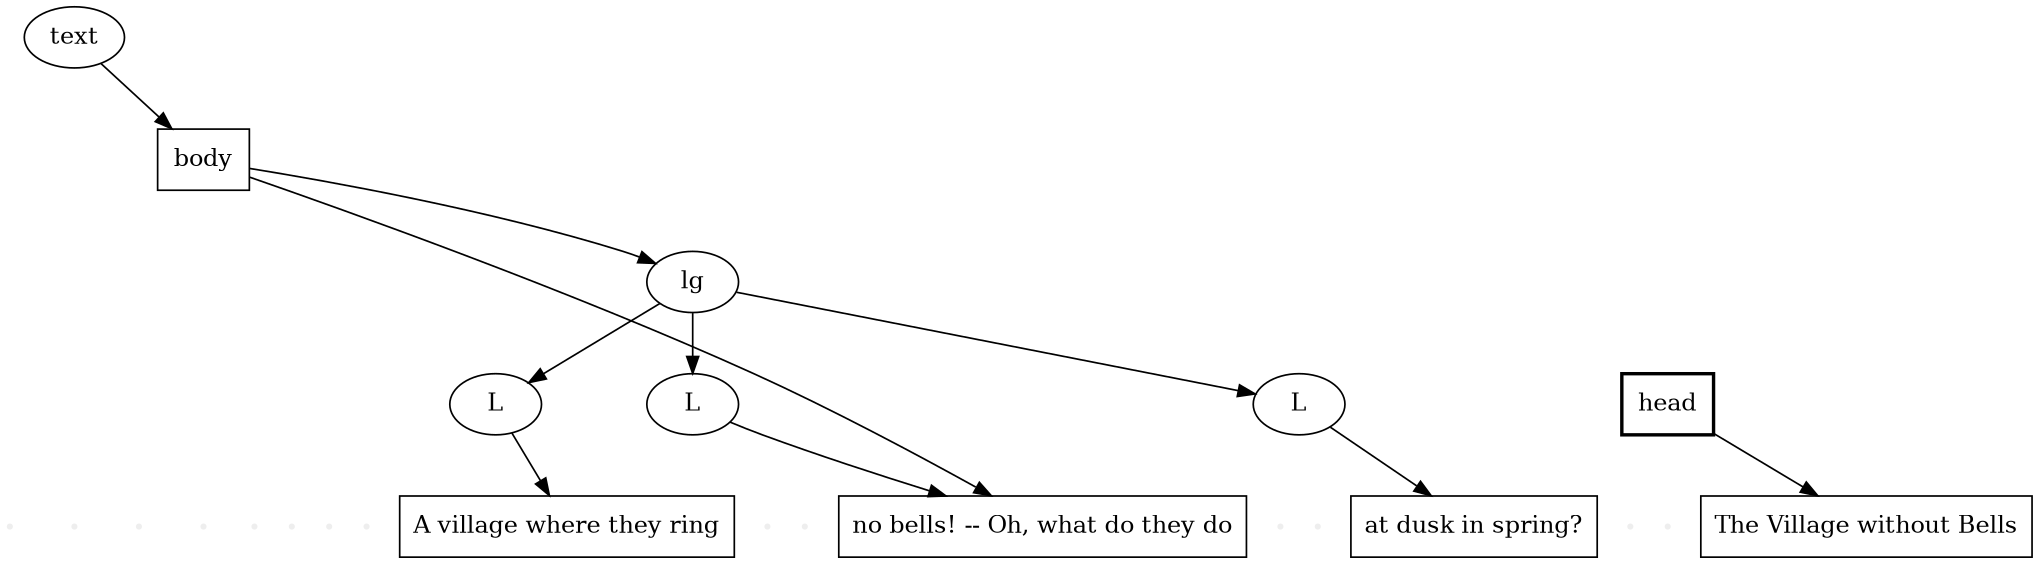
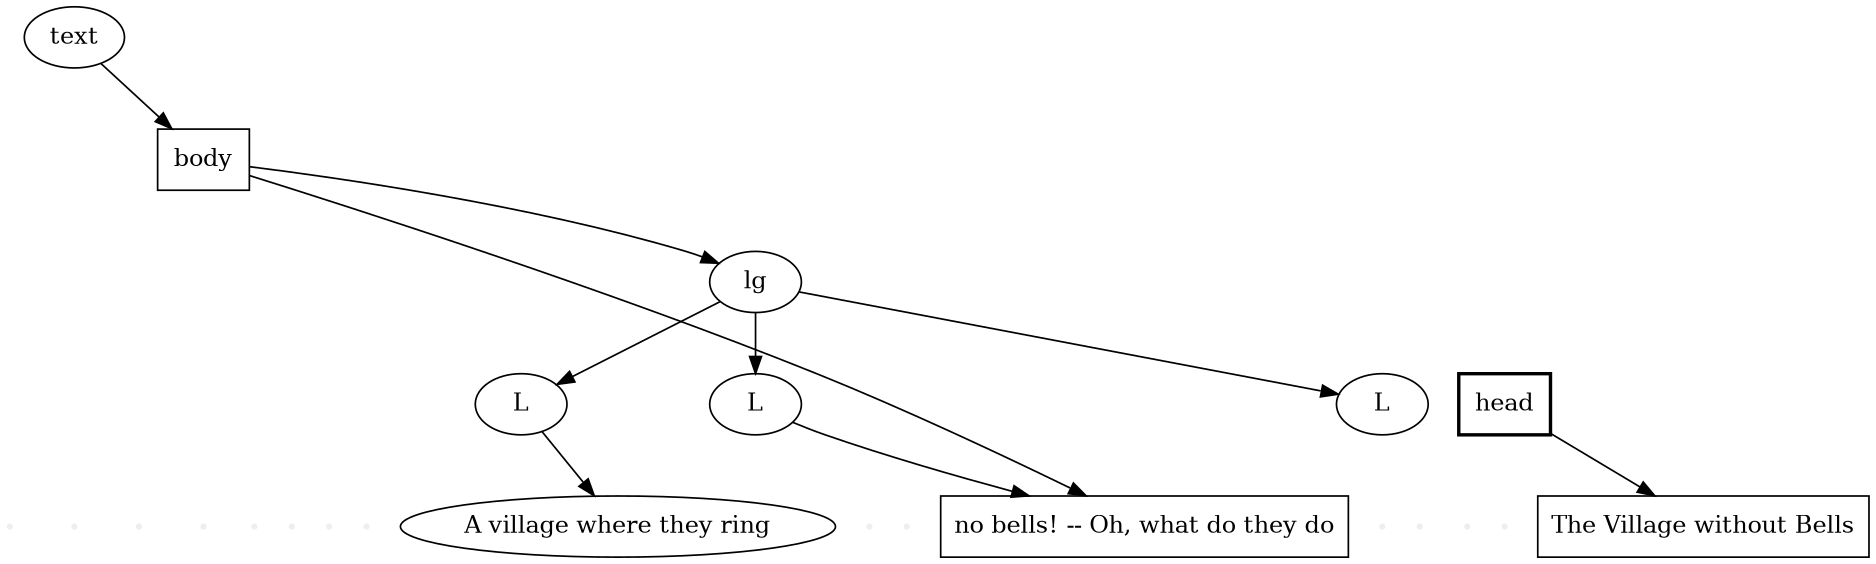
node "A village where they ring": shape box -> ellipse
node "at dusk in spring?": removed
